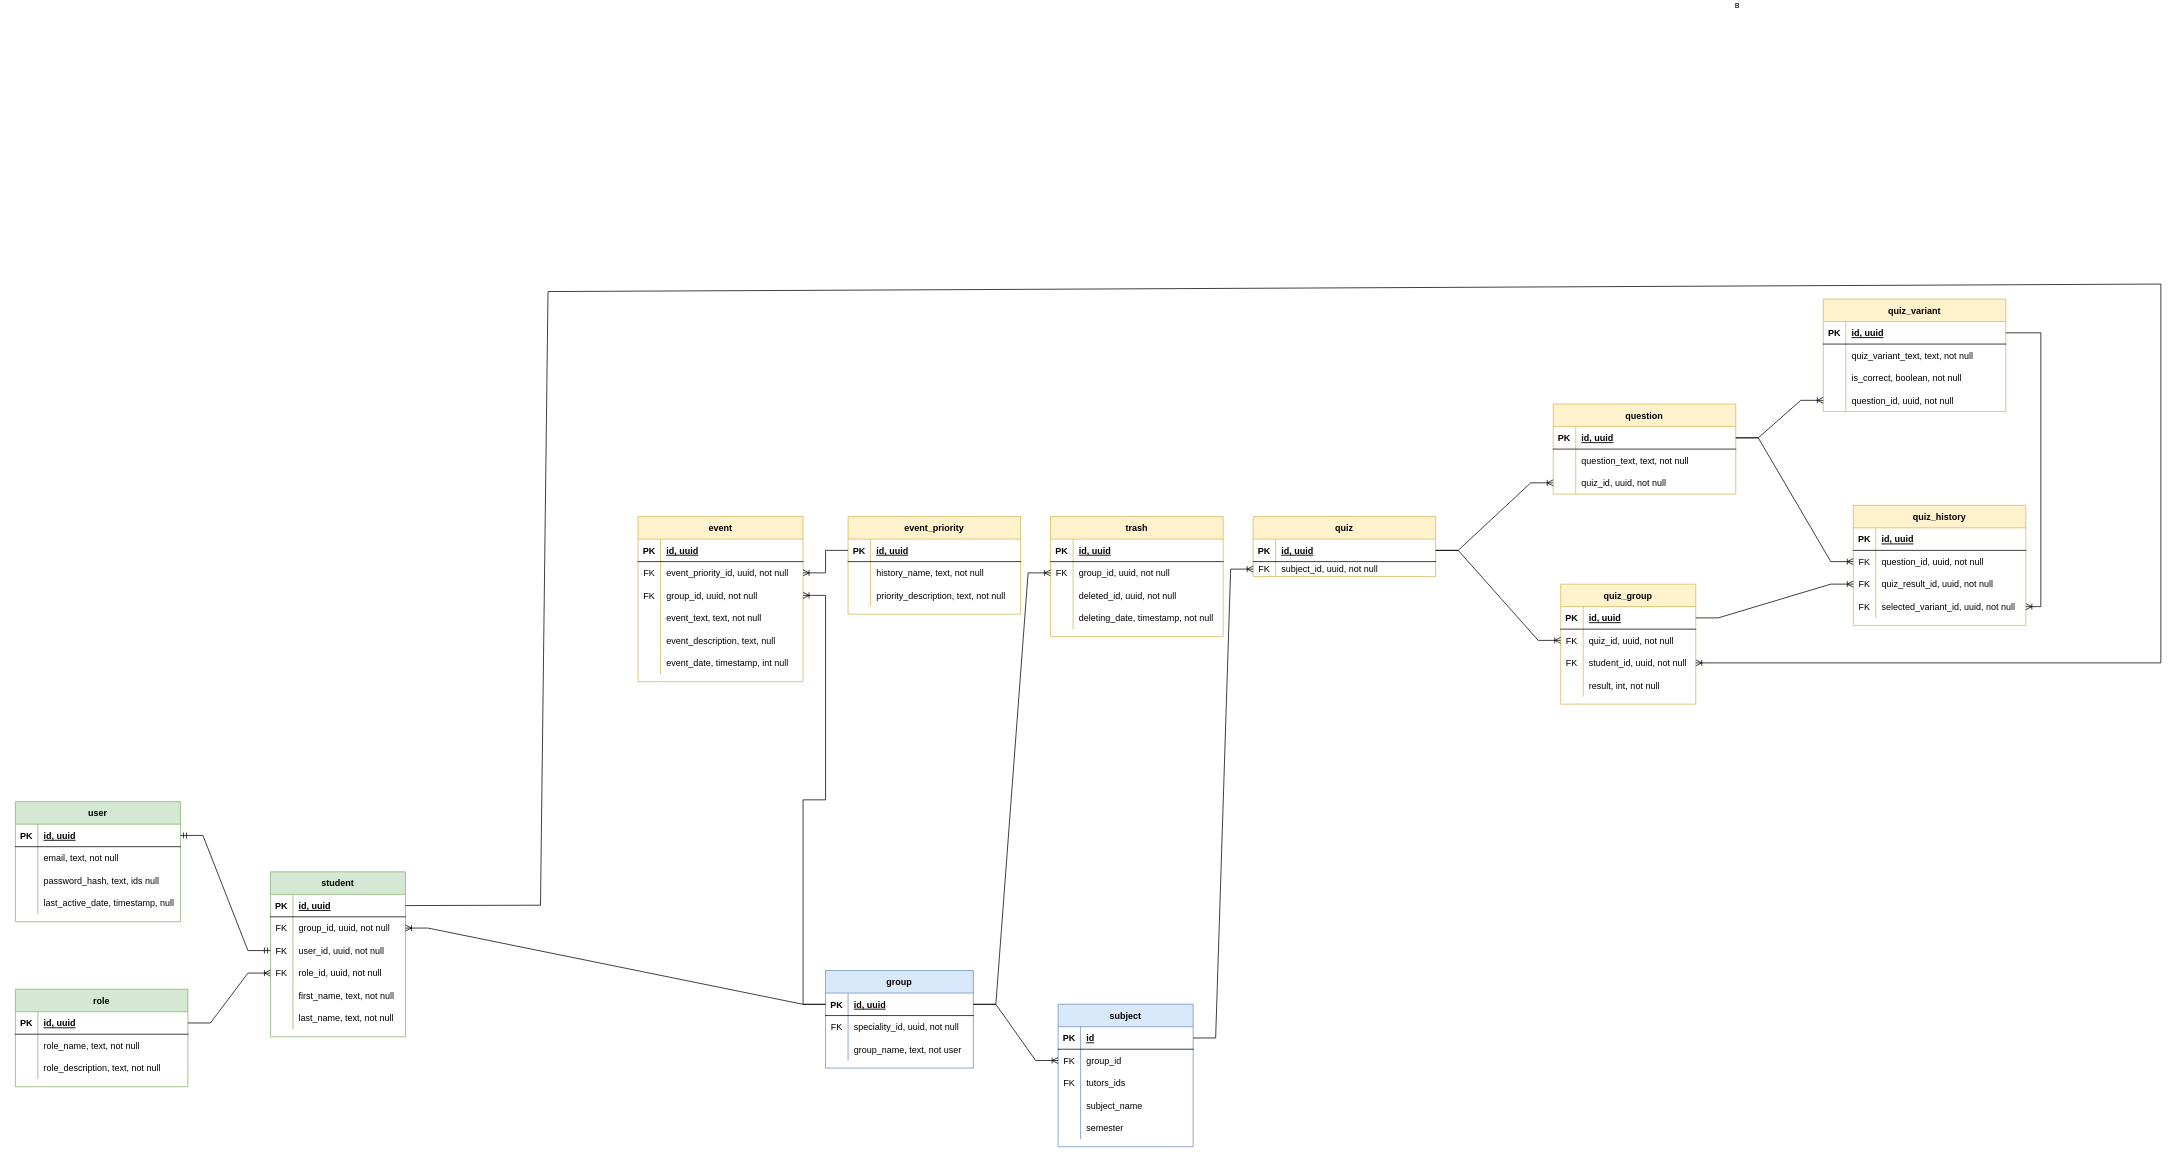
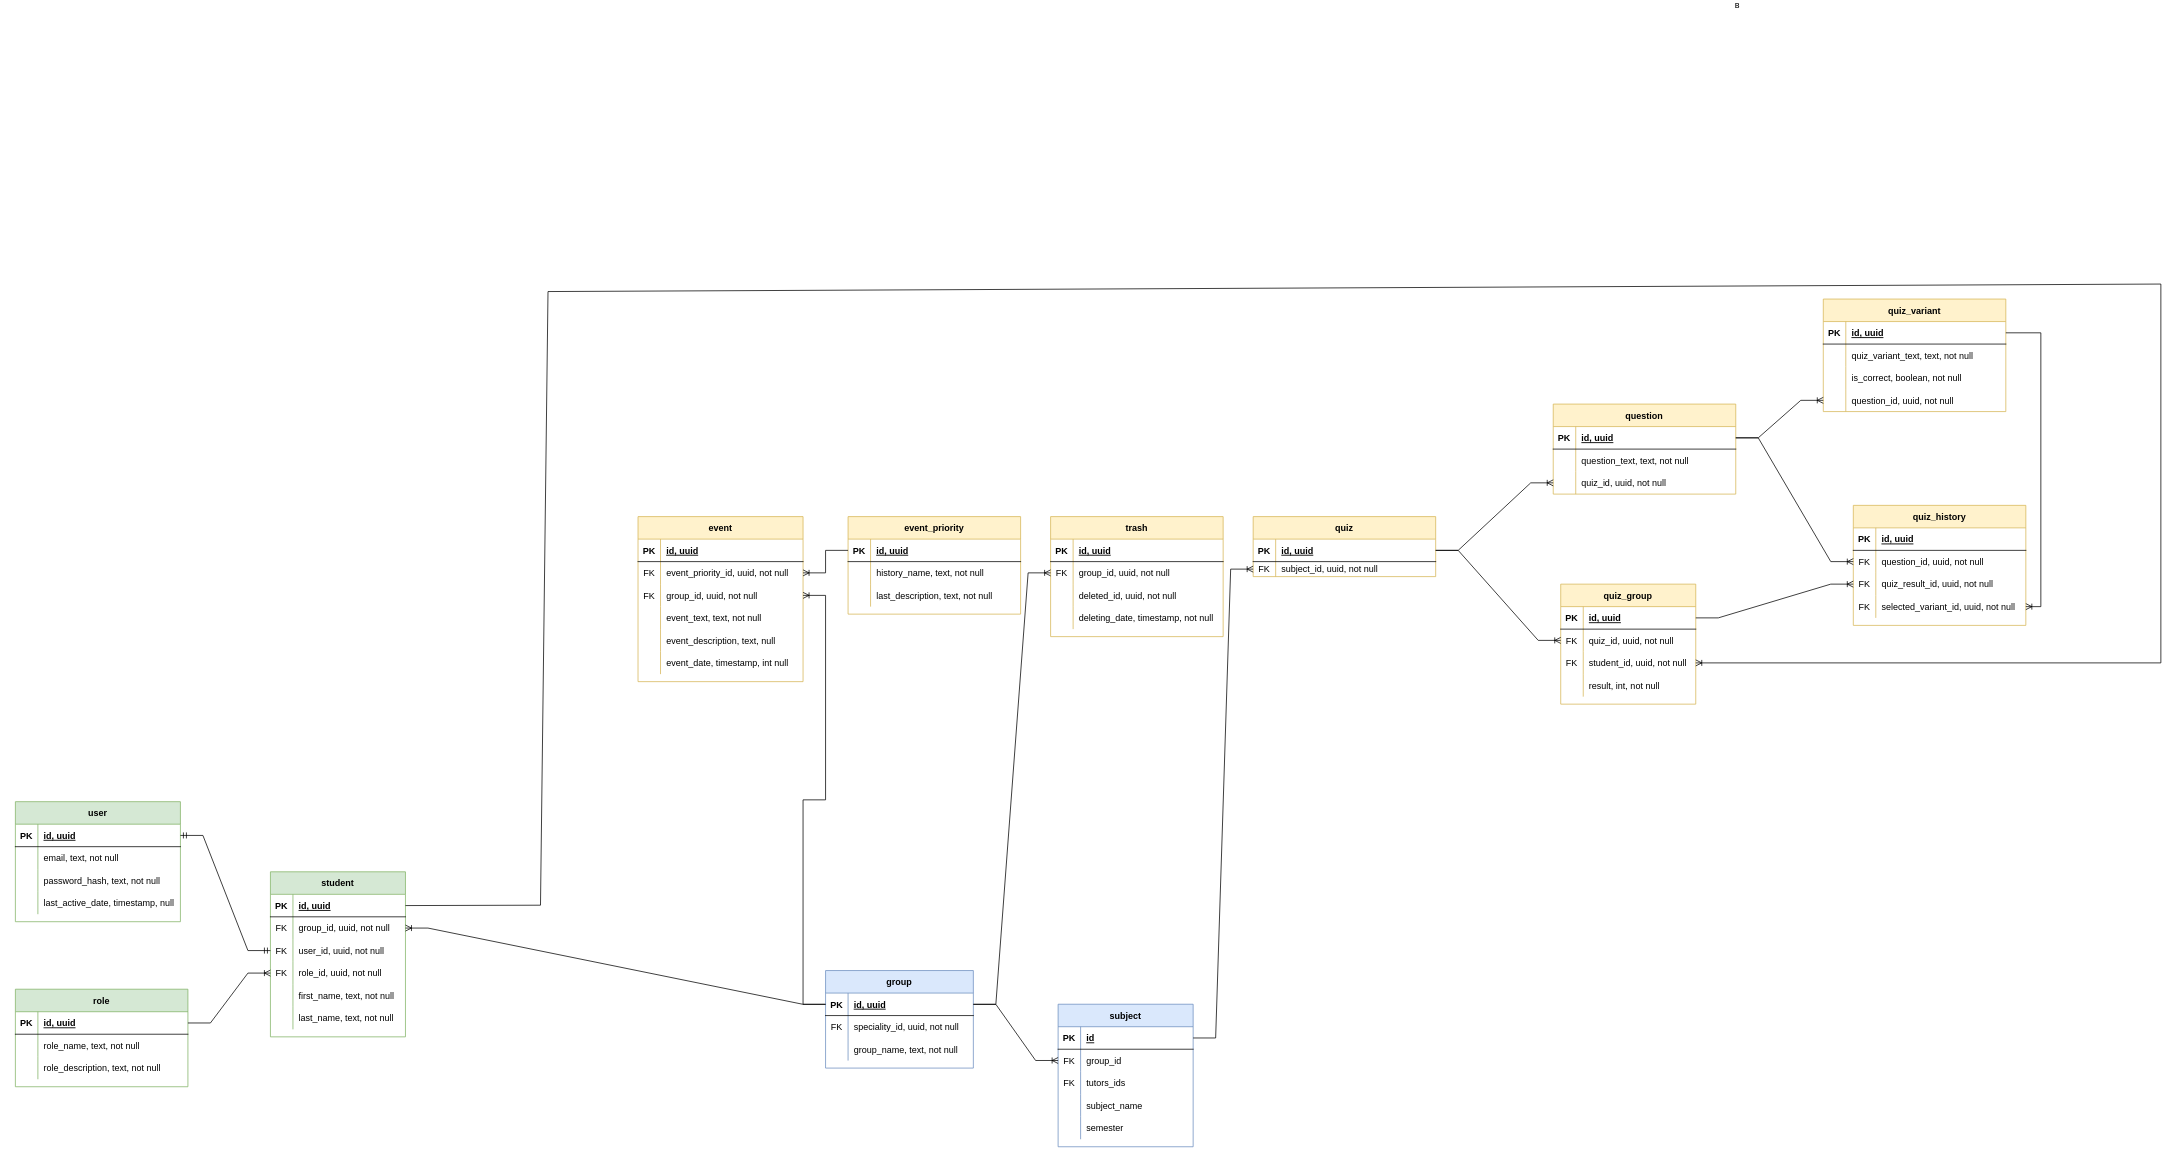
node "priority_description, text, not null": label "priority_description, text, not null" -> "last_description, text, not null"
node "password_hash, text, ids null": label "password_hash, text, ids null" -> "password_hash, text, not null"
node "group_name, text, not user": label "group_name, text, not user" -> "group_name, text, not null"
